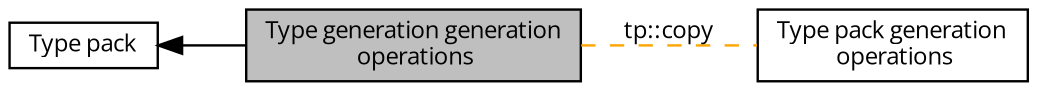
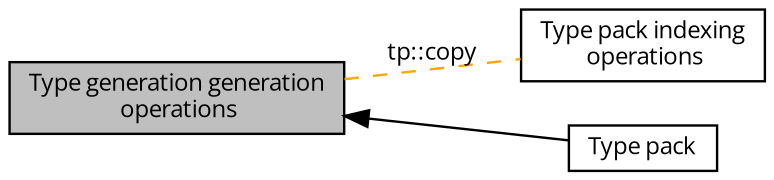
edge "Type generation generation operations" -> "Type pack": reversed
node "Type pack generation operations": label "Type pack generation operations" -> "Type pack indexing operations"
